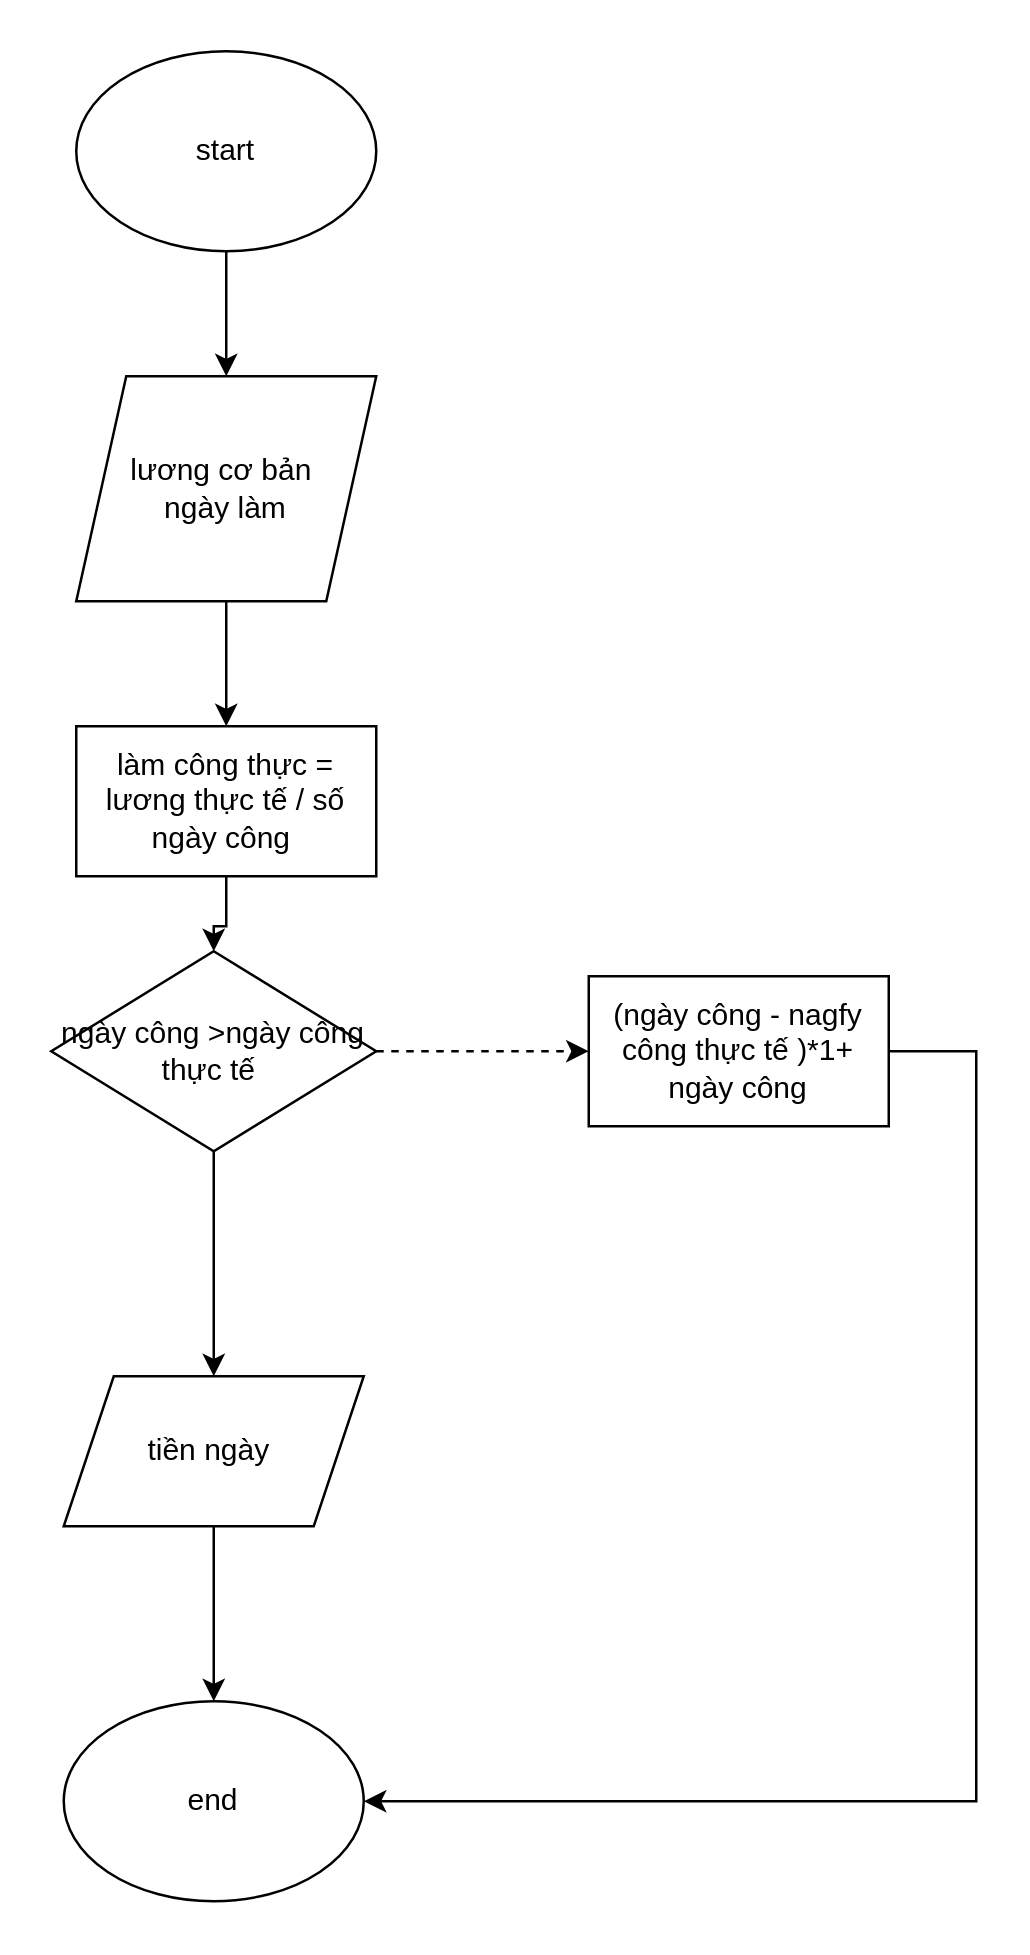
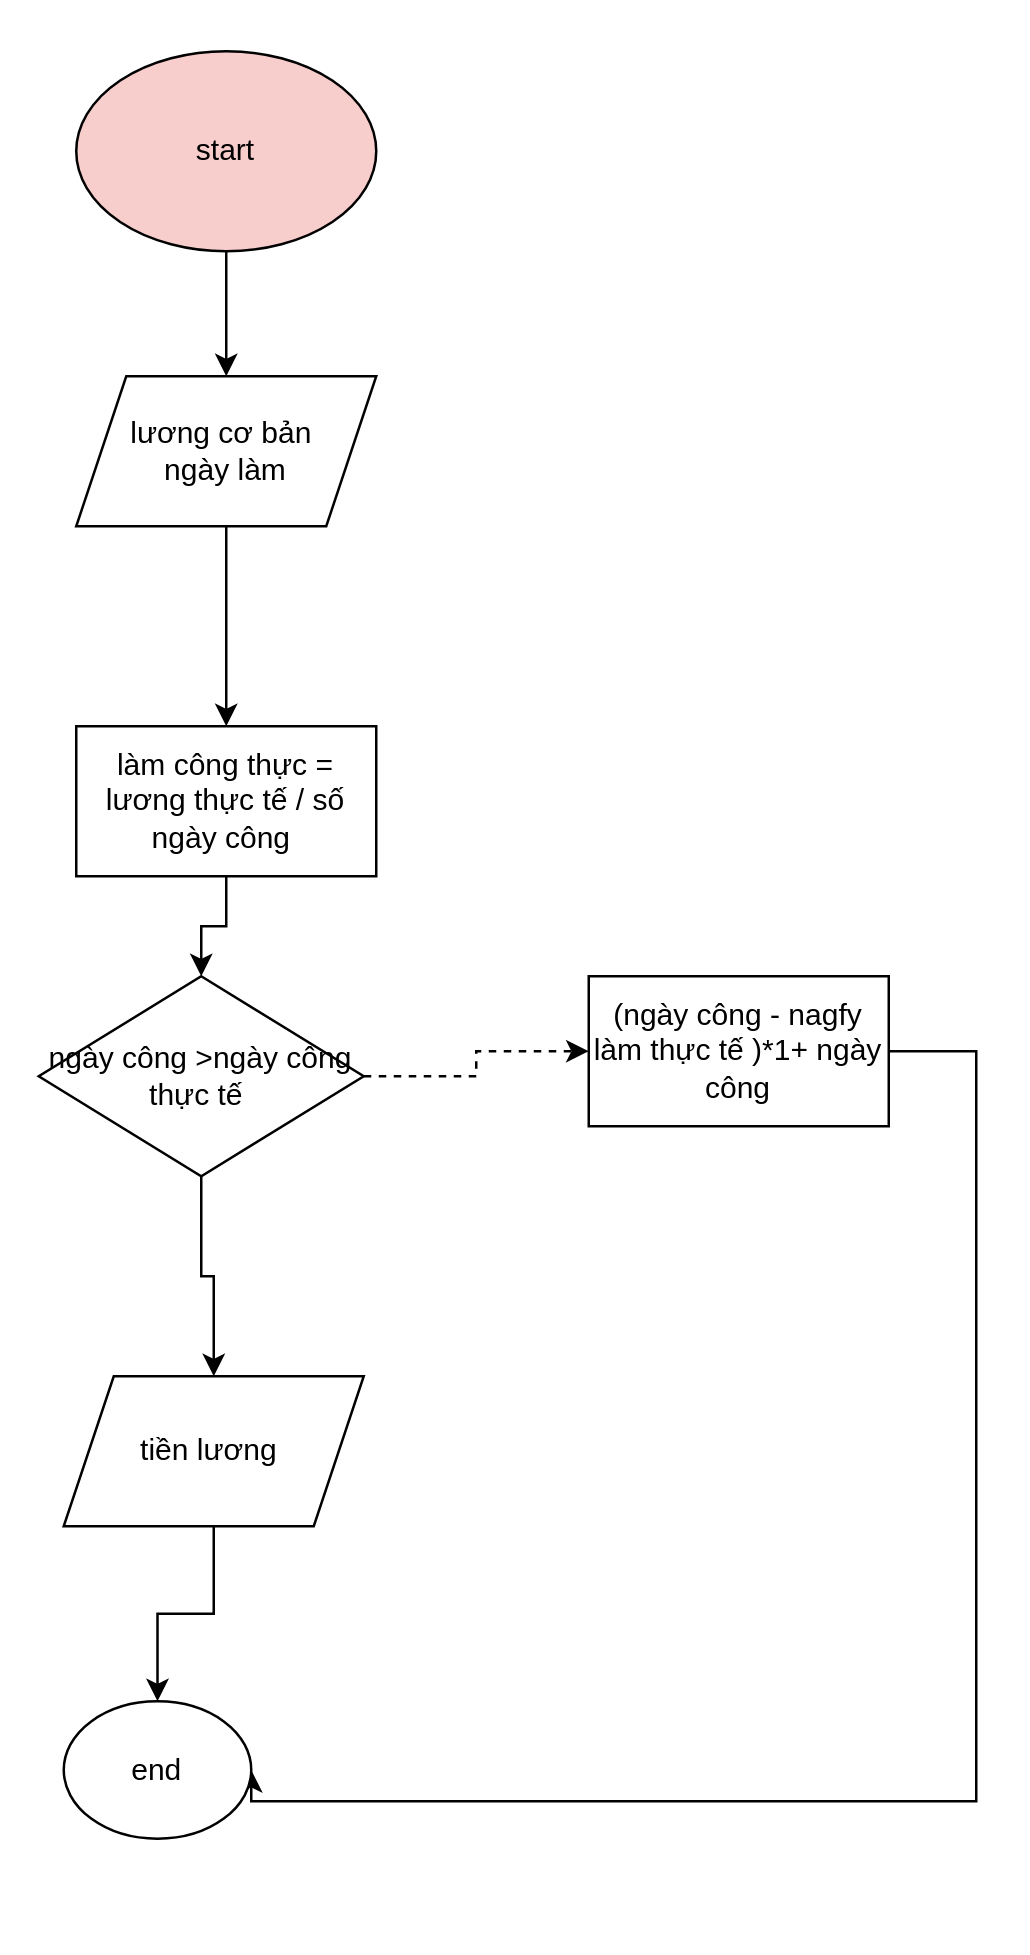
node "start": fillcolor #ffffff -> #f8cecc
node "lương cơ bản ngày làm": size 300x225 -> 300x150
node "ngày công >ngày công thực tế": moved (214, 1051) -> (201, 1076)
node "(ngày công - nagfy công thực tế )*1+ ngày công": label "(ngày công - nagfy công thực tế )*1+ ngày công" -> "(ngày công - nagfy làm thực tế )*1+ ngày công"
node "tiền ngày": label "tiền ngày" -> "tiền lương"
node "end": size 300x200 -> 188x138
